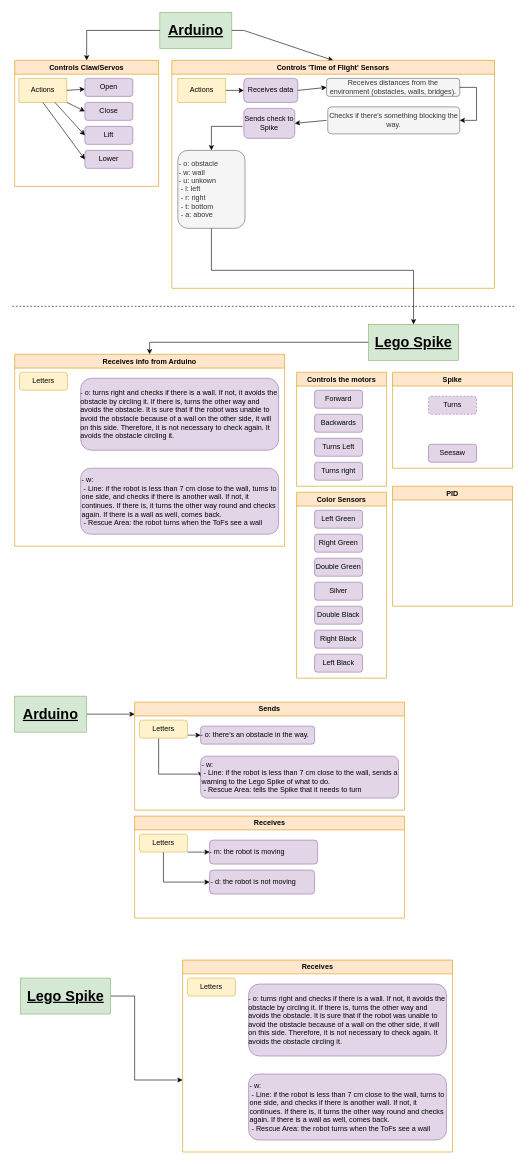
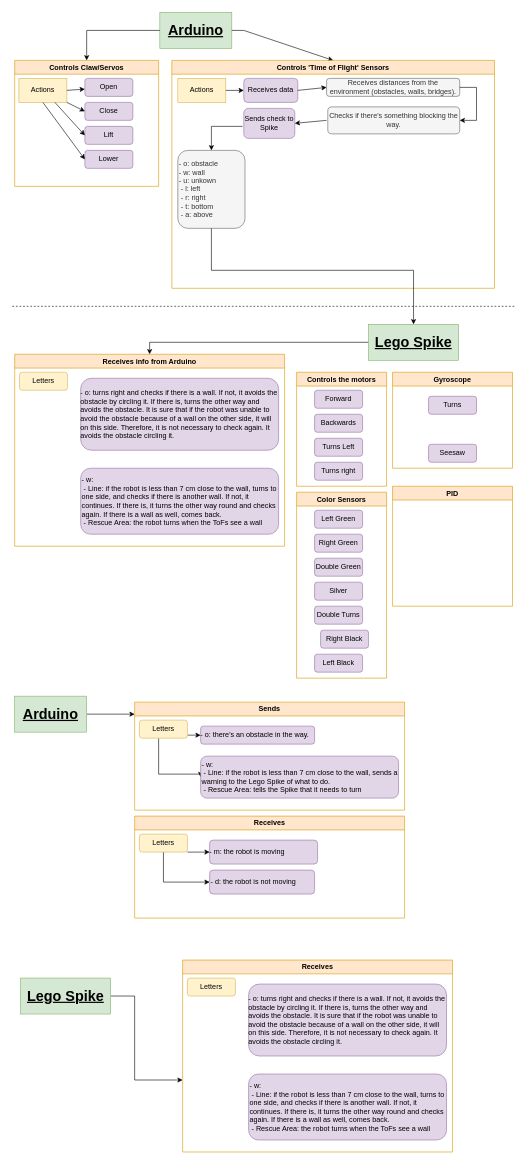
node "Spike": label "Spike" -> "Gyroscope"
node "Turns": style dashed -> solid
node "Double Black": label "Double Black" -> "Double Turns"
node "Right Black": moved (339, 639) -> (345, 639)
